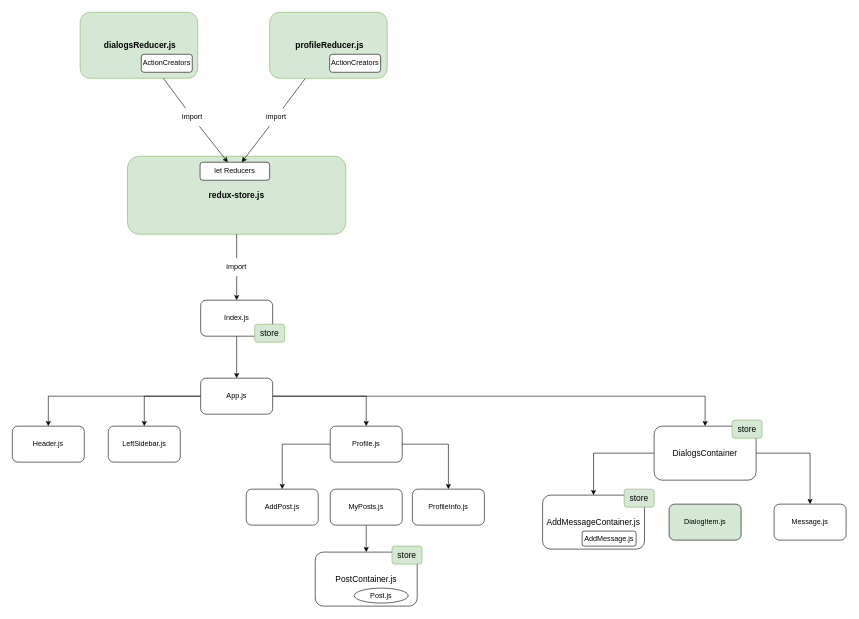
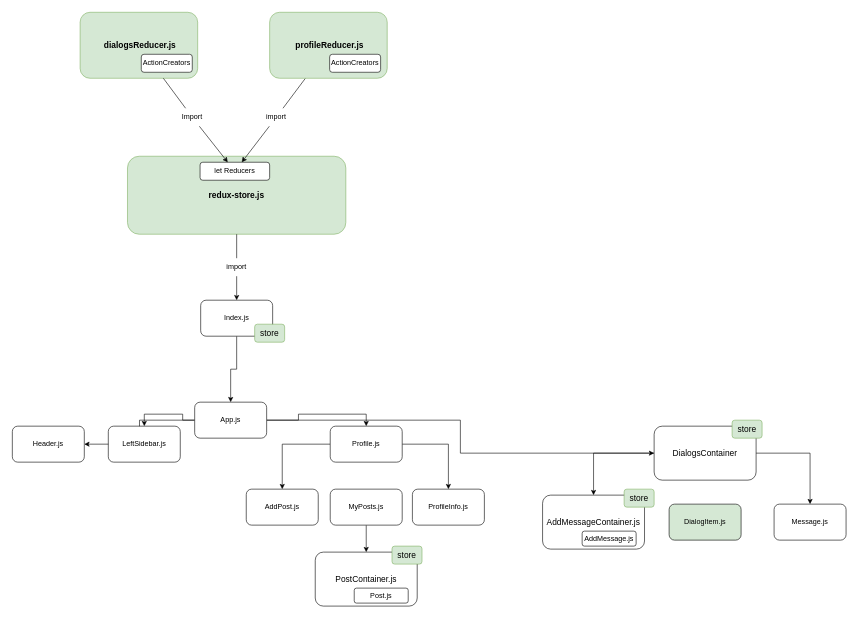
node "App.js": moved (237, 396) -> (231, 420)
node "Post.js": shape ellipse -> rounded rectangle
